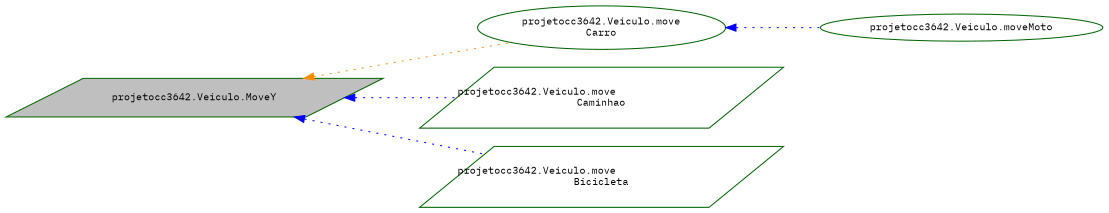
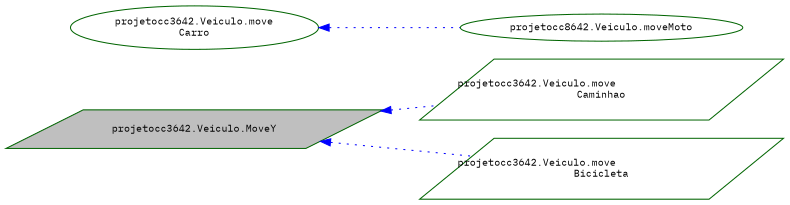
node "projetocc3642.Veiculo.moveMoto": label "projetocc3642.Veiculo.moveMoto" -> "projetocc8642.Veiculo.moveMoto"
edge "projetocc3642.Veiculo.move Carro" -> "projetocc3642.Veiculo.MoveY": removed
